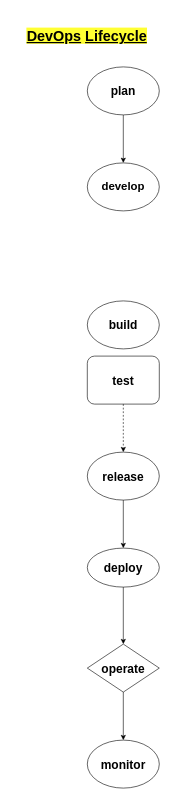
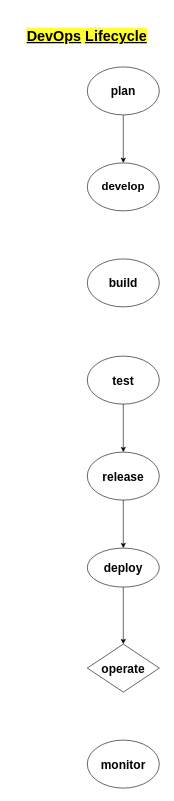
node "build": moved (123, 325) -> (123, 283)
node "test": shape rounded rectangle -> ellipse
edge "test" -> "release": style dashed -> solid
edge "operate" -> "monitor": removed
